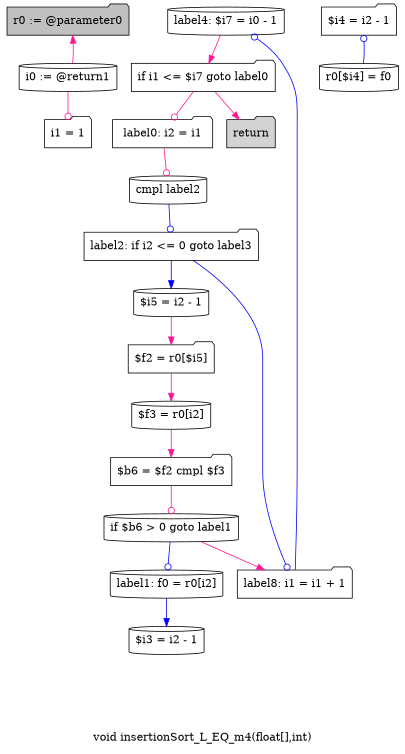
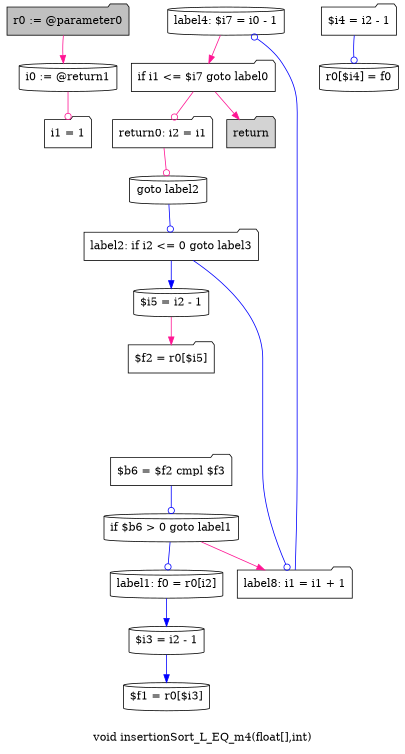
edge "i0 := @return1" -> "r0 := @parameter0": reversed
edge "r0[$i4] = f0" -> "$i4 = i2 - 1": reversed
node "label0: i2 = i1": label "label0: i2 = i1" -> "return0: i2 = i1"
node "cmpl label2": label "cmpl label2" -> "goto label2"
node "$f3 = r0[i2]": removed
edge "$b6 = $f2 cmpl $f3" -> "if $b6 > 0 goto label1": color deeppink -> blue
node "$f1 = r0[$i3]": added
